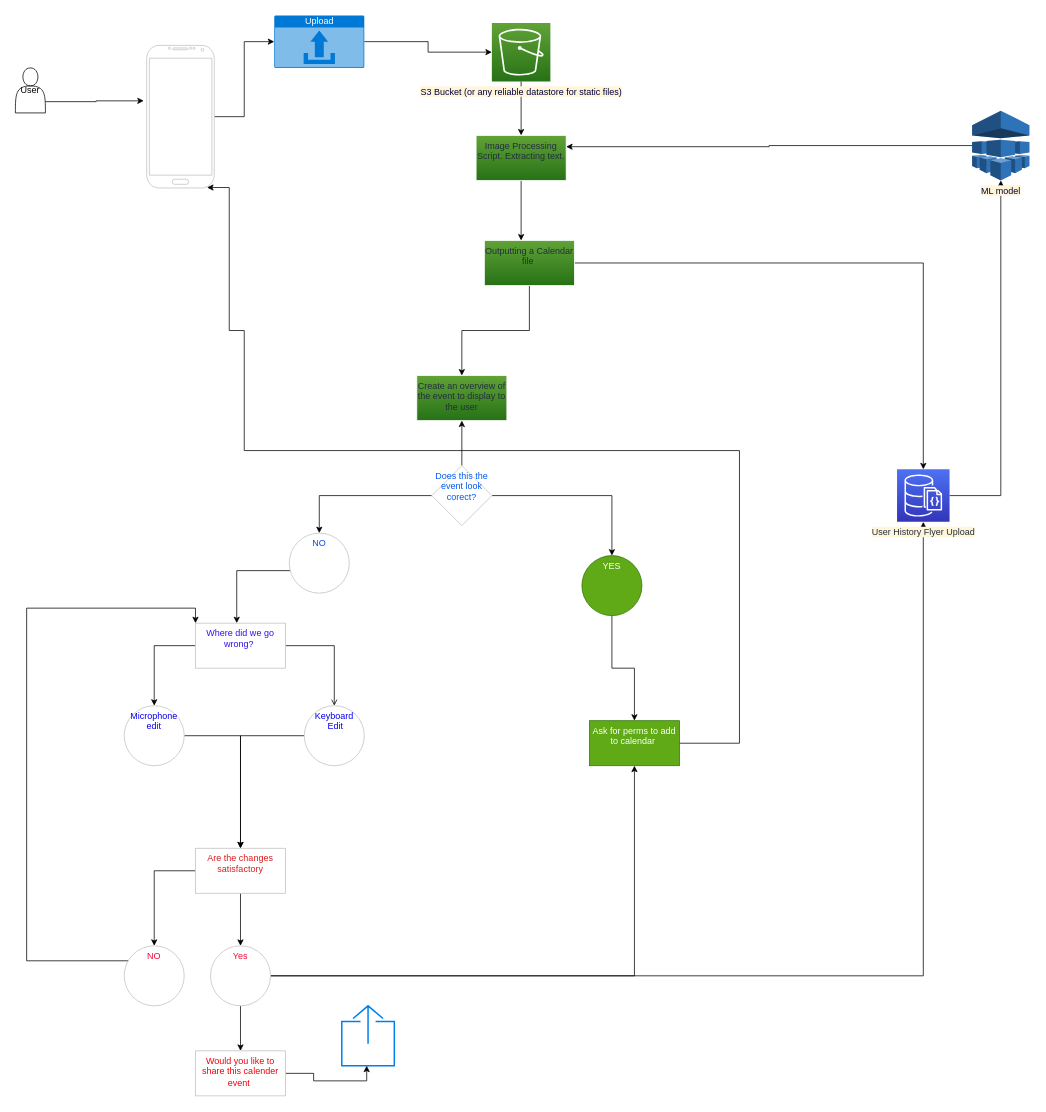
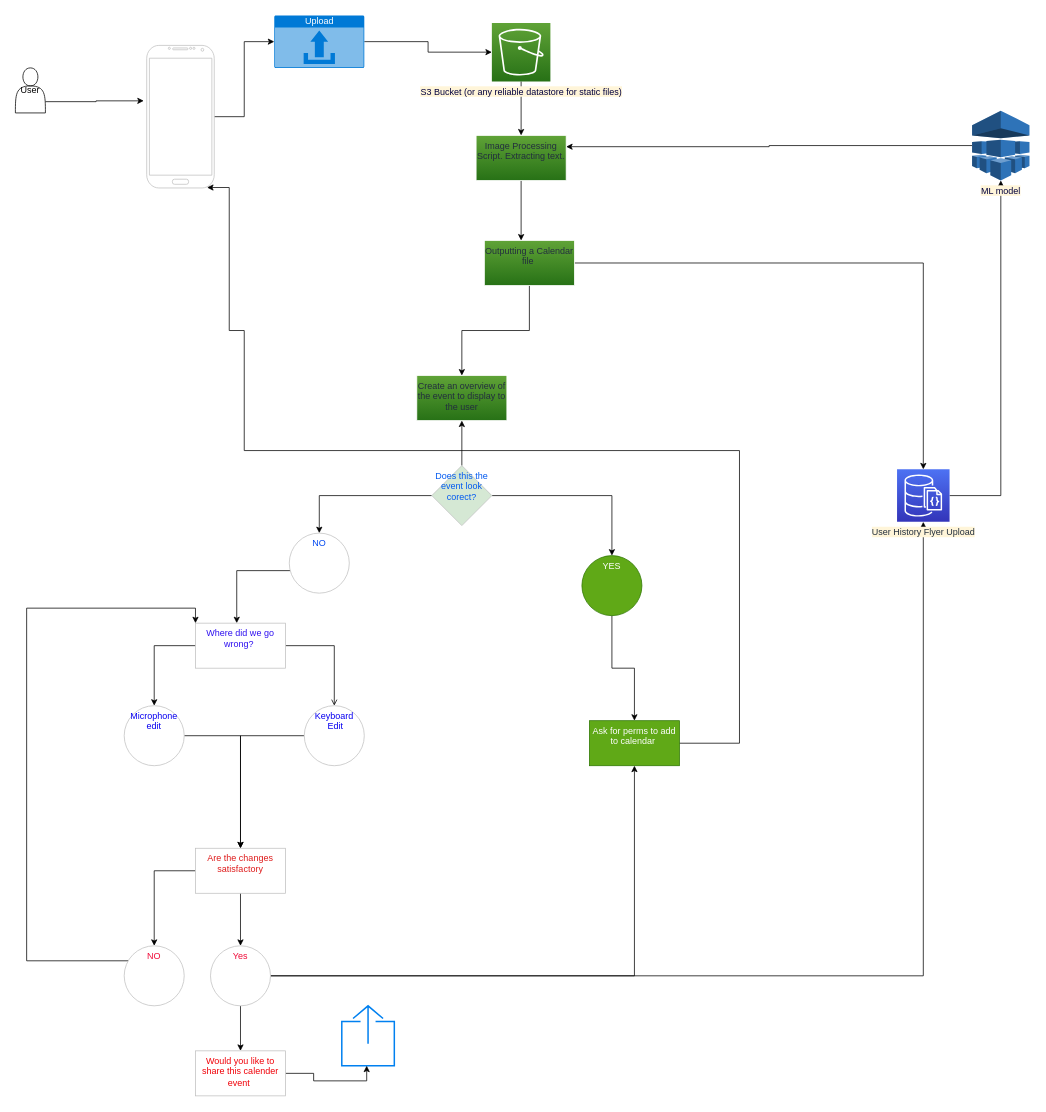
node "Does this the event look corect?": fillcolor #ffffff -> #d5e8d4
